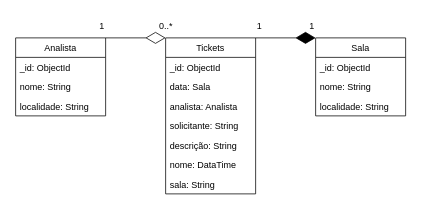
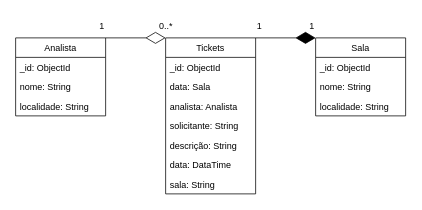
node "nome: DataTime": label "nome: DataTime" -> "data: DataTime"
